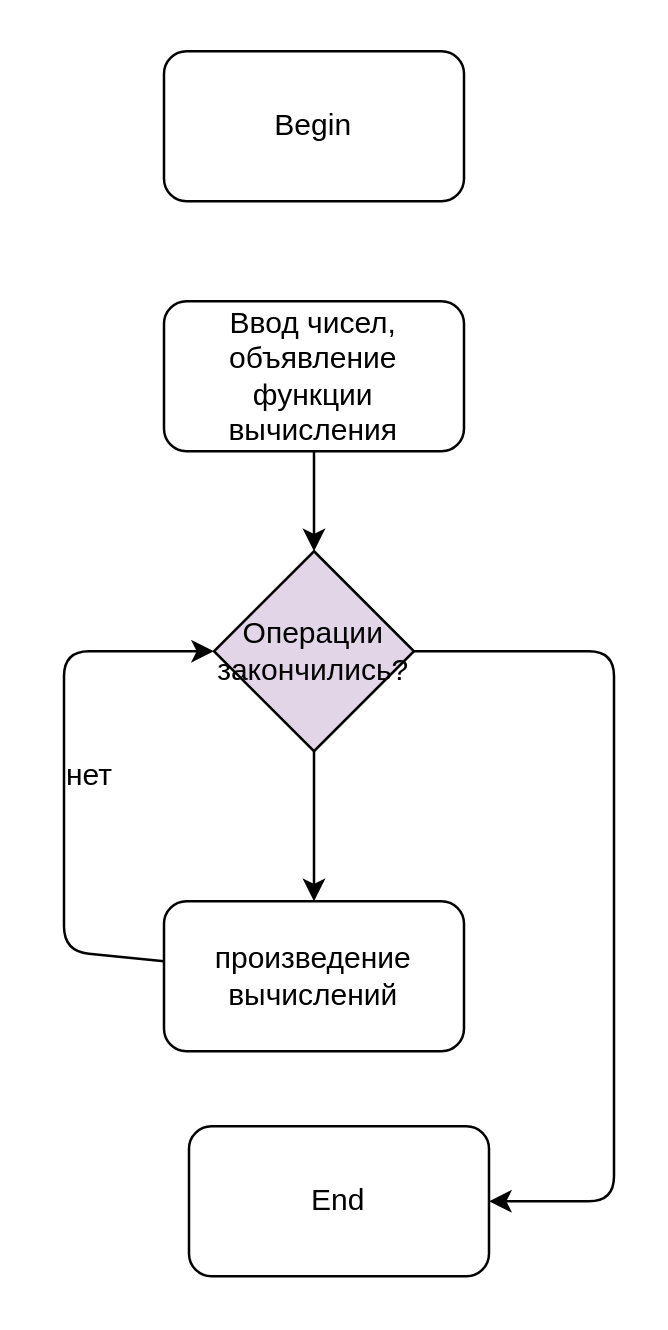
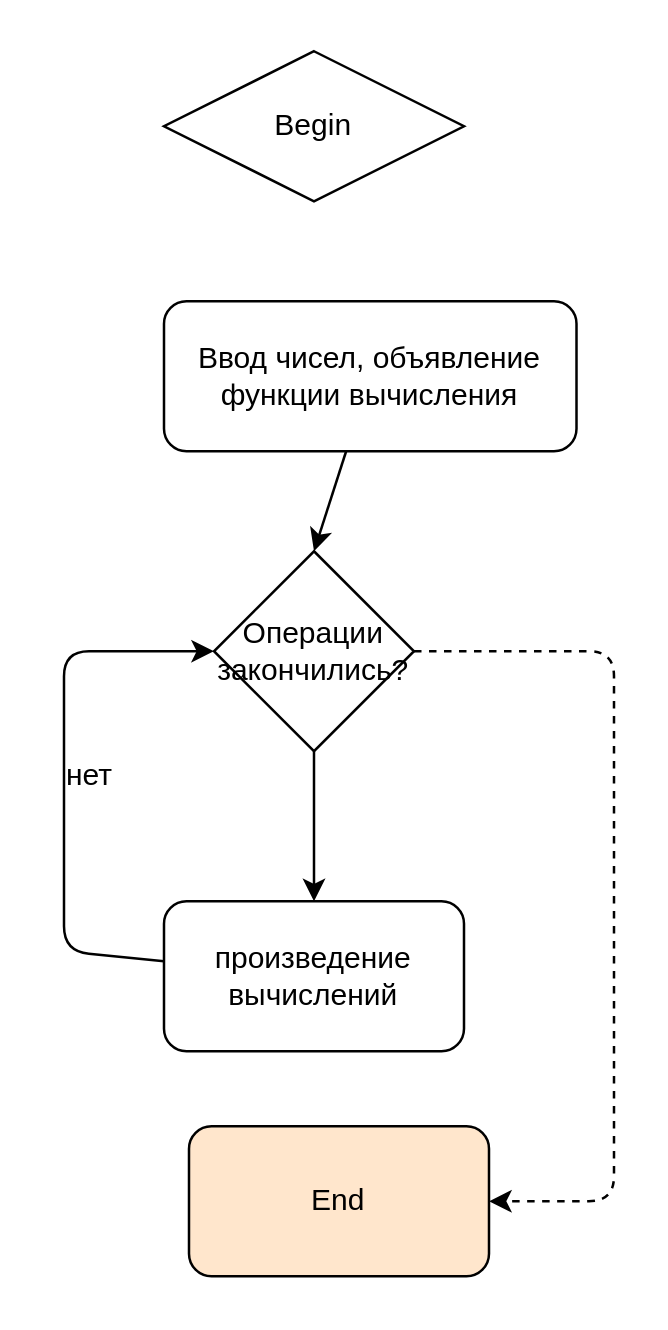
node "Begin": shape rounded rectangle -> diamond
node "Ввод чисел, объявление функции вычисления": size 300x150 -> 413x150
node "Операции закончились?": fillcolor #e1d5e7 -> #ffffff
edge "Операции закончились?" -> "End": style solid -> dashed
node "End": fillcolor #ffffff -> #ffe6cc
